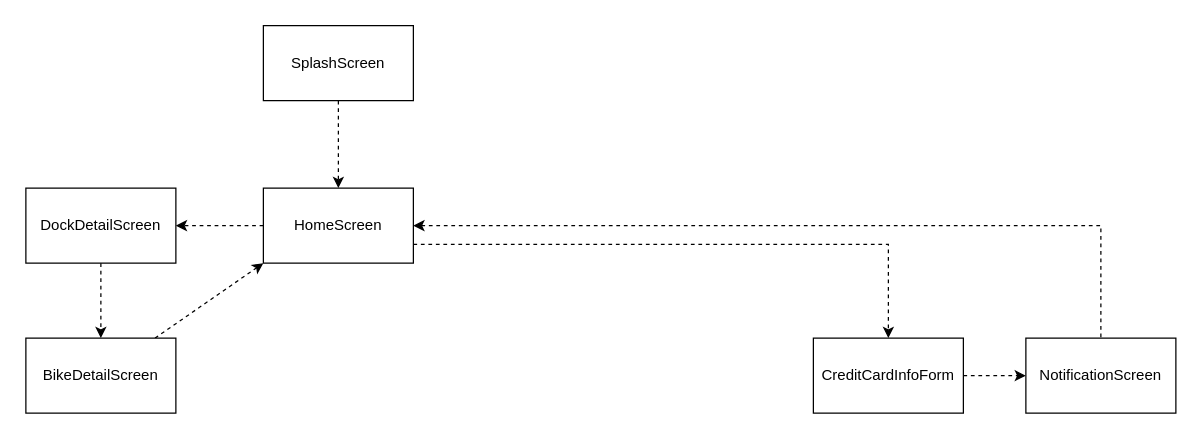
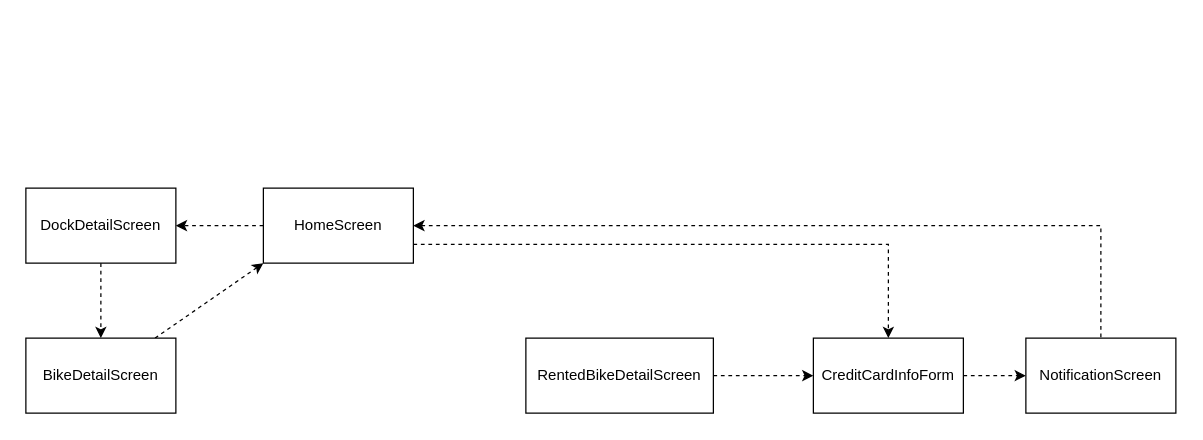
node "SplashScreen": removed
edge "SplashScreen" -> "HomeScreen": removed
node "RentedBikeDetailScreen": added
edge "RentedBikeDetailScreen" -> "CreditCardInfoForm": added
